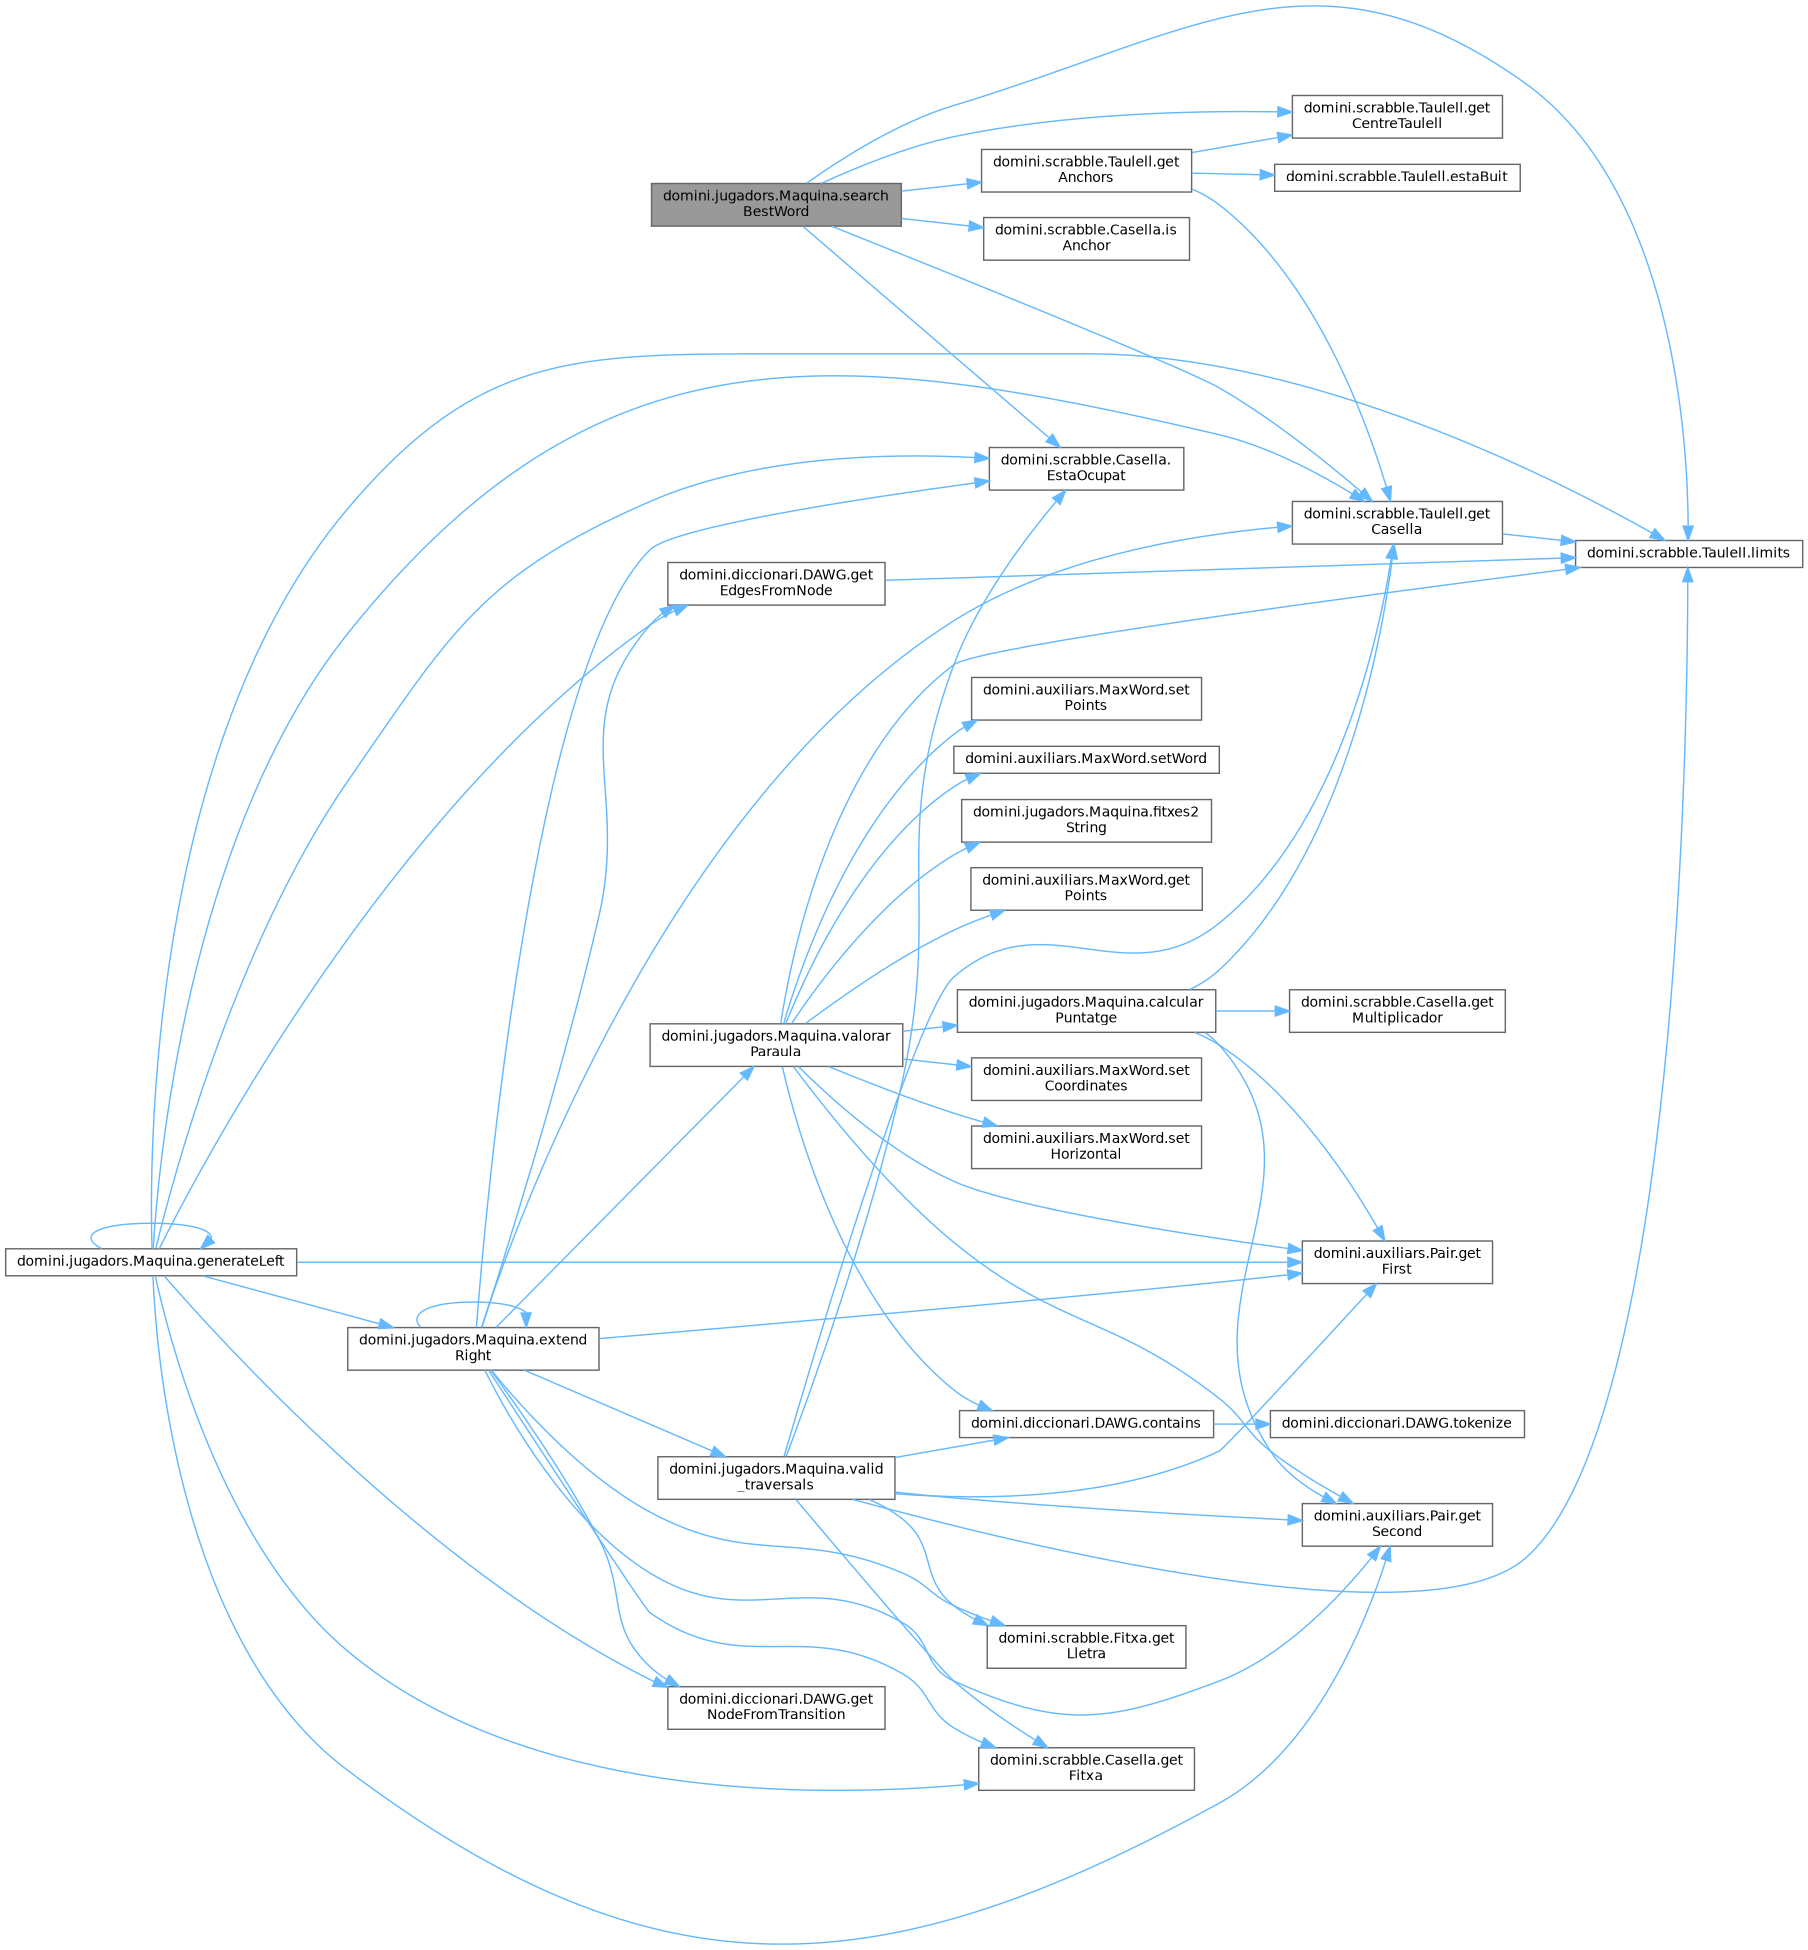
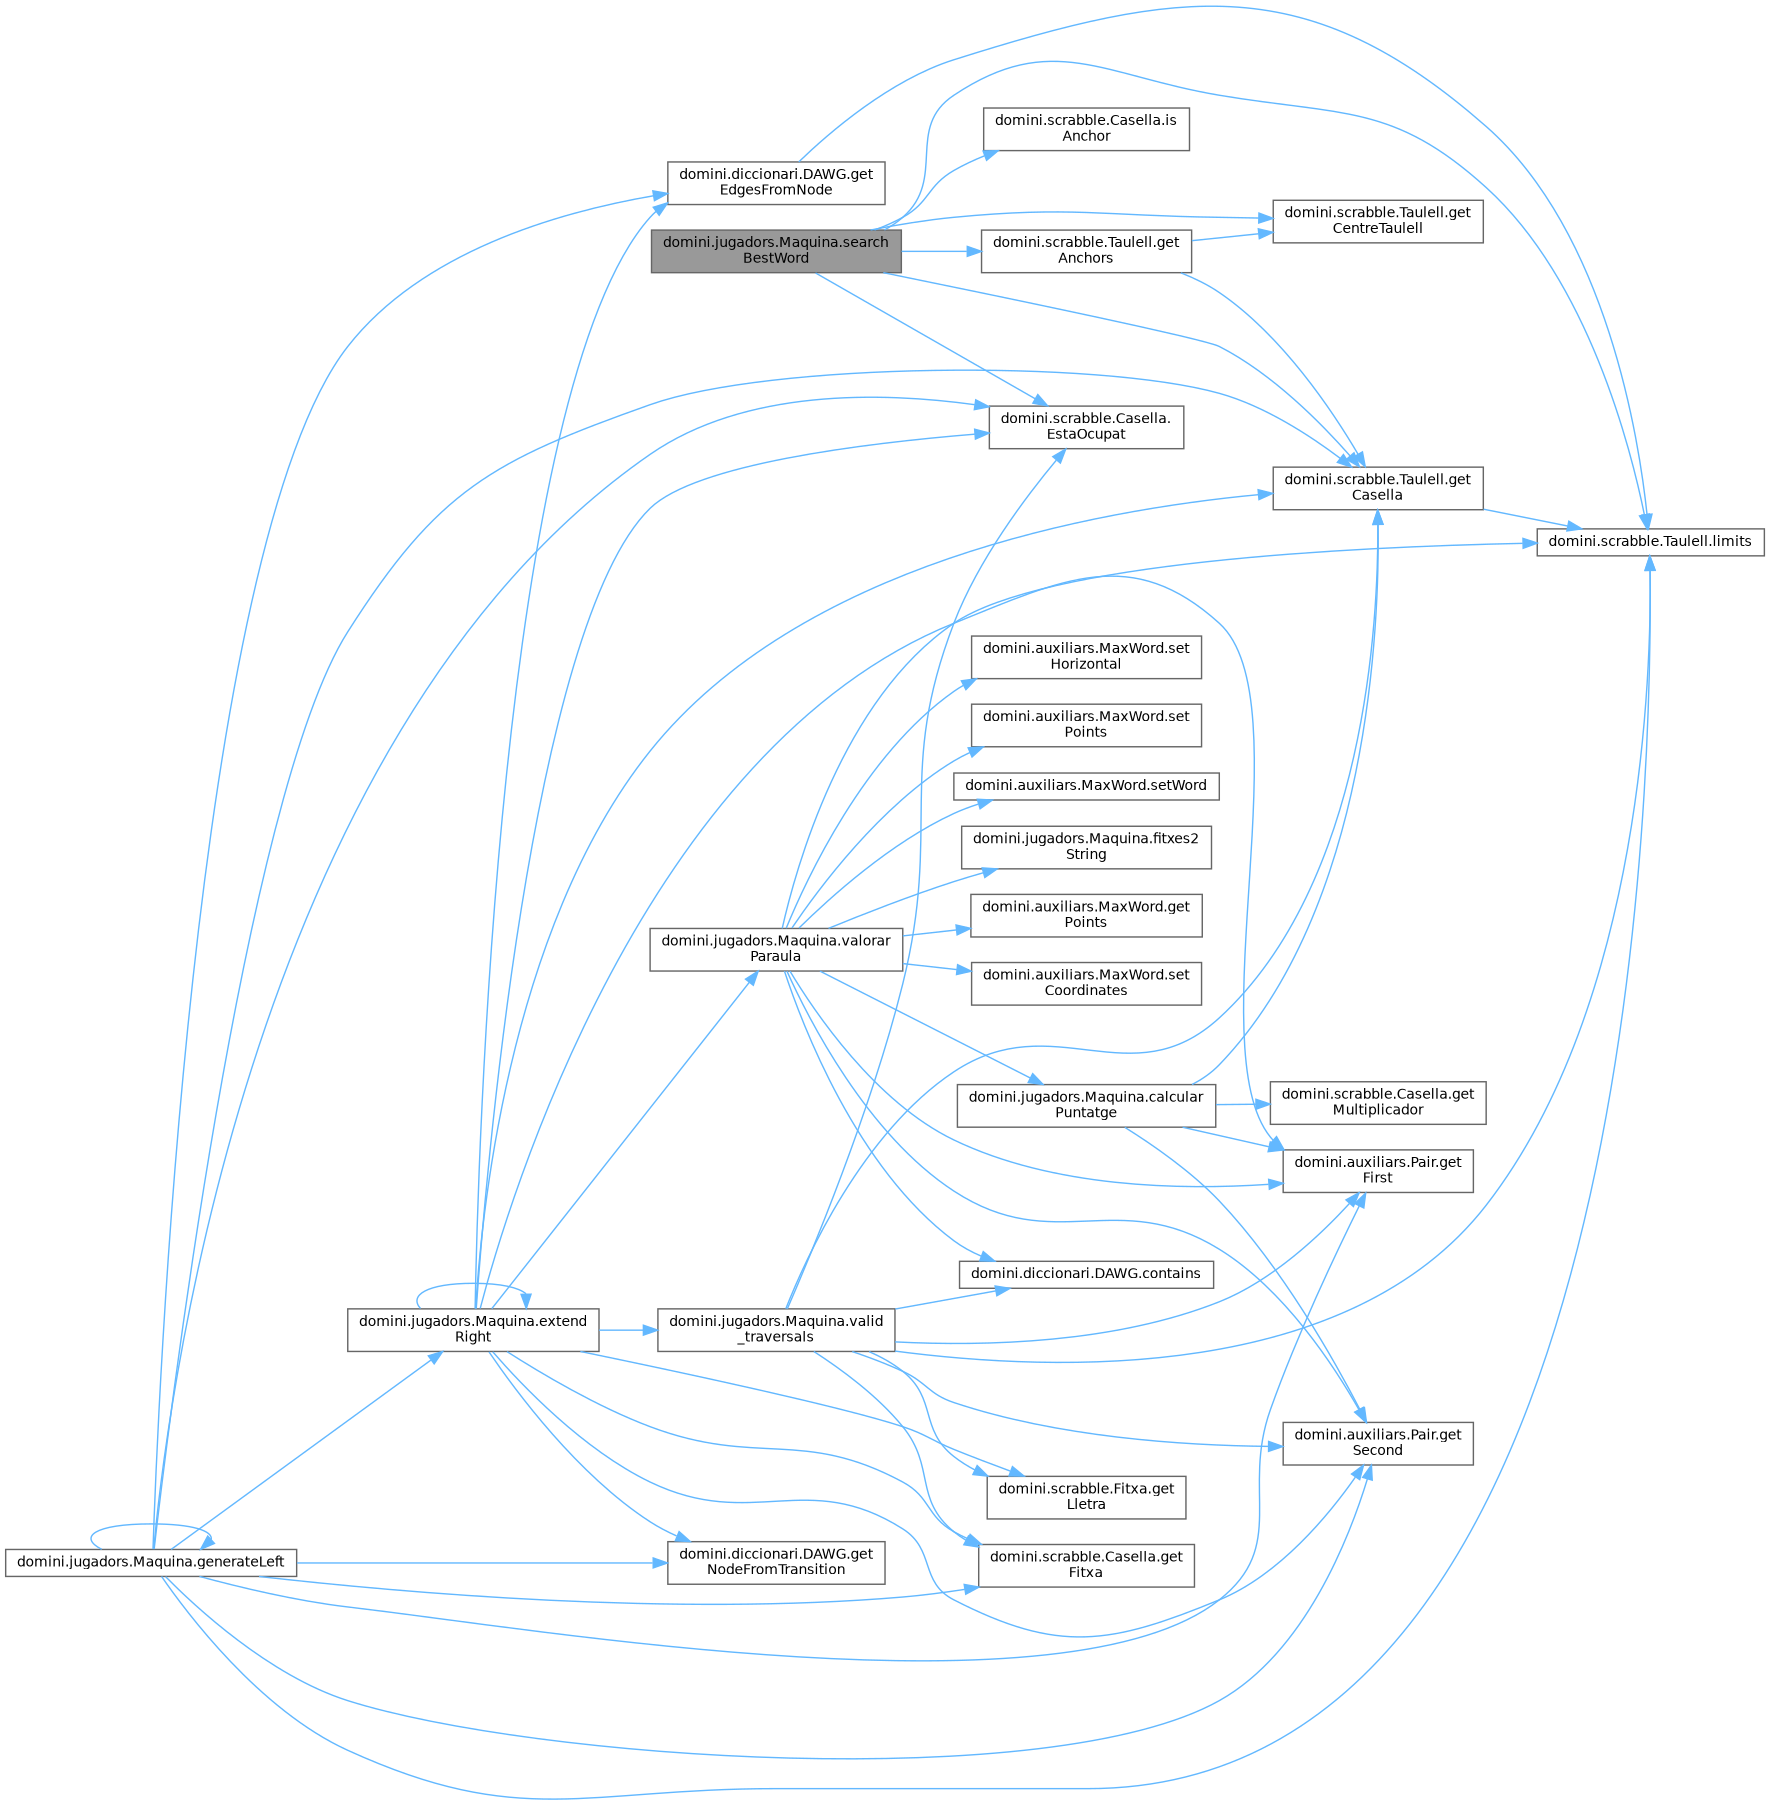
node "domini.scrabble.Taulell.estaBuit": removed
node "domini.diccionari.DAWG.tokenize": removed
